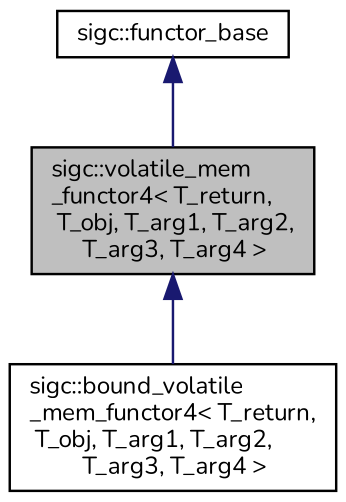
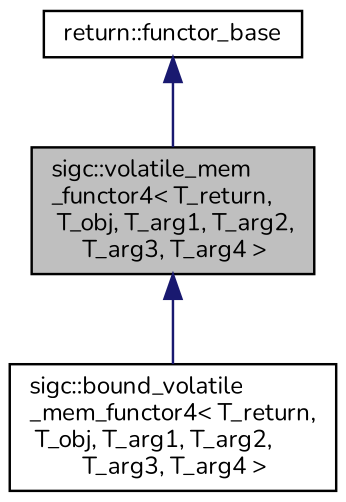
node "sigc::functor_base": label "sigc::functor_base" -> "return::functor_base"
